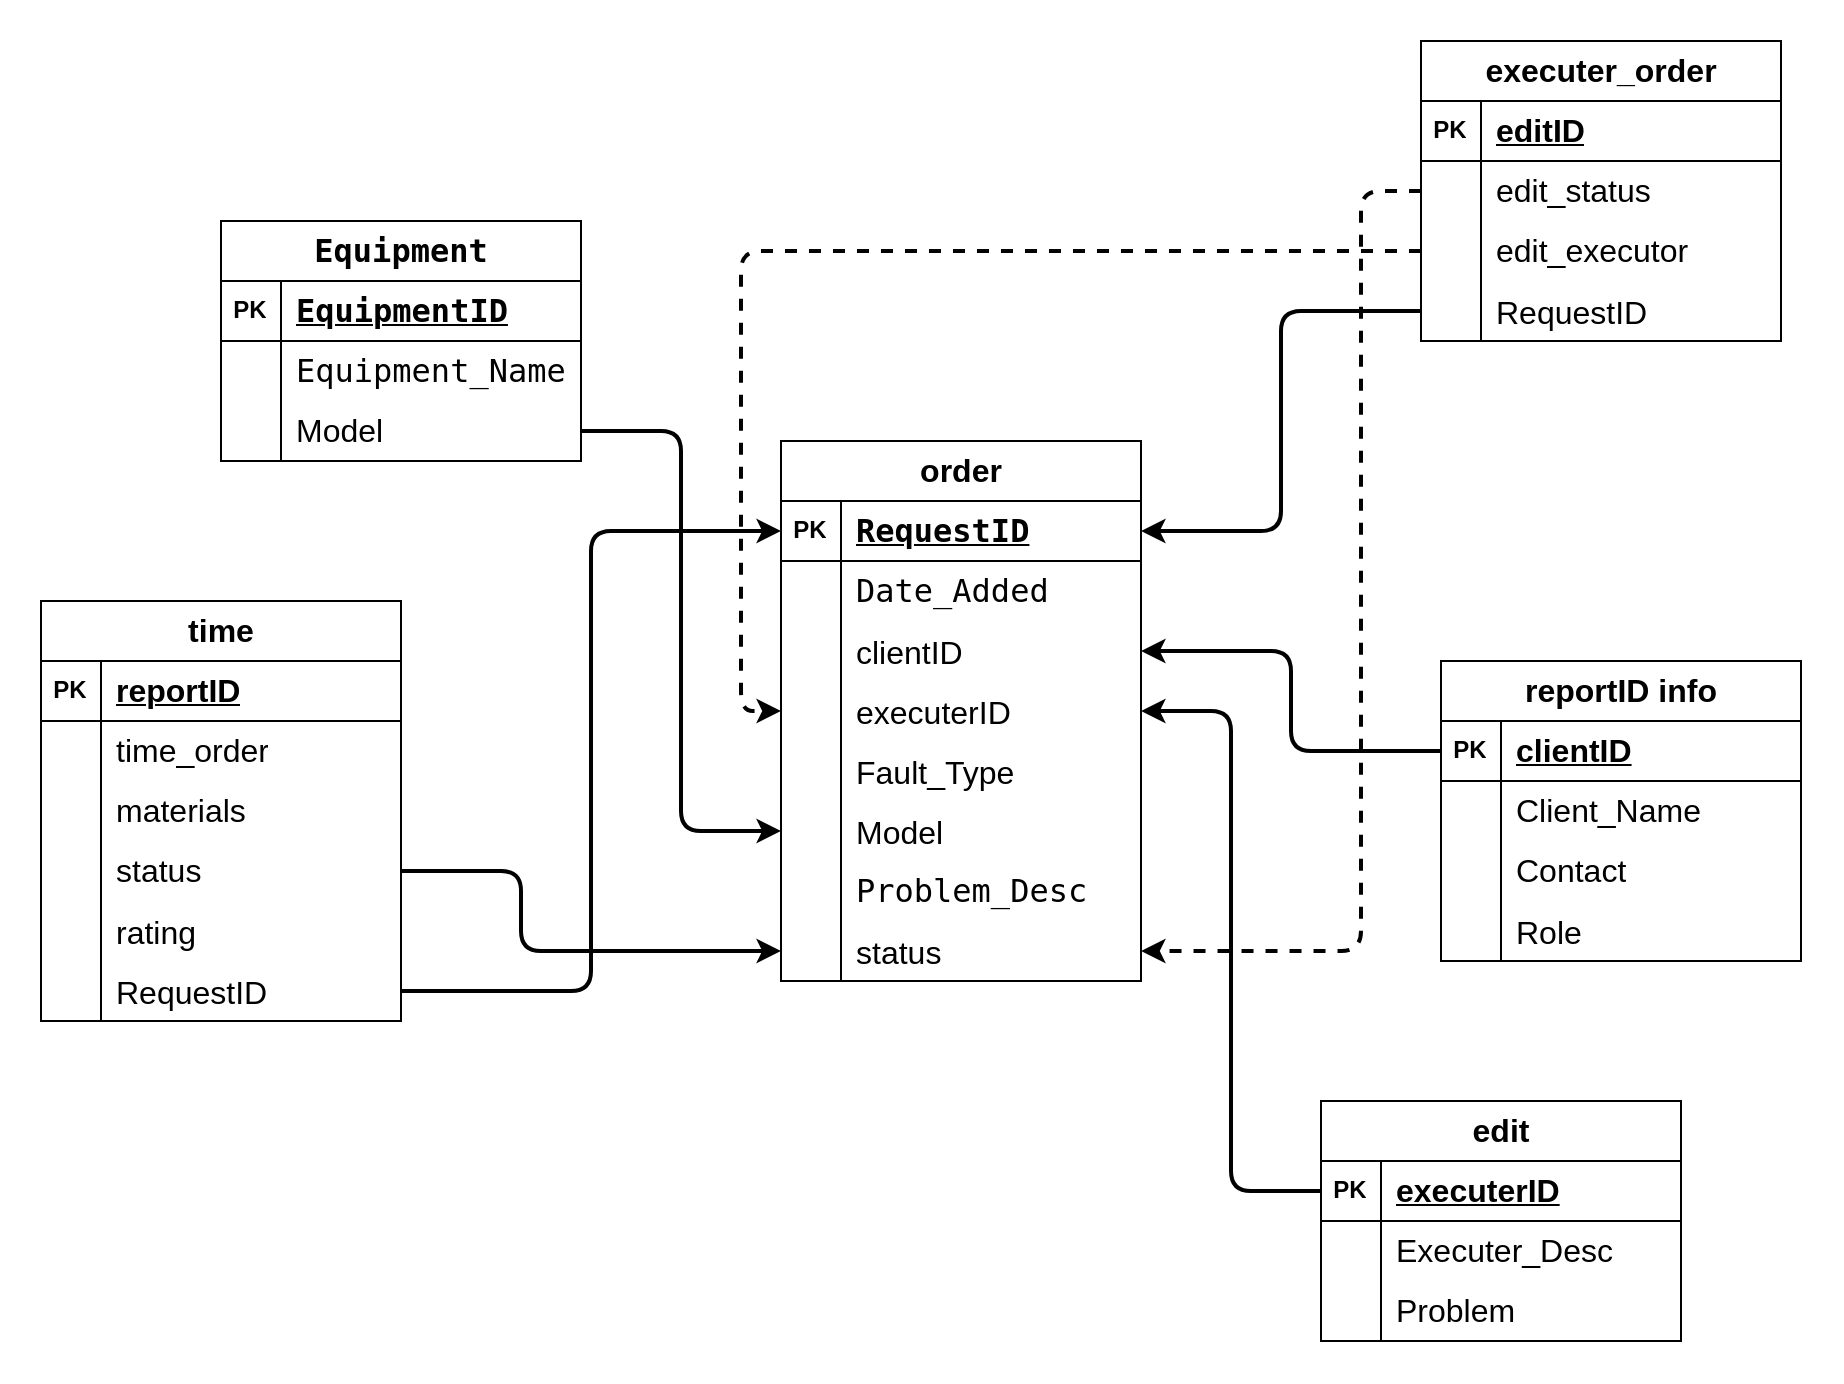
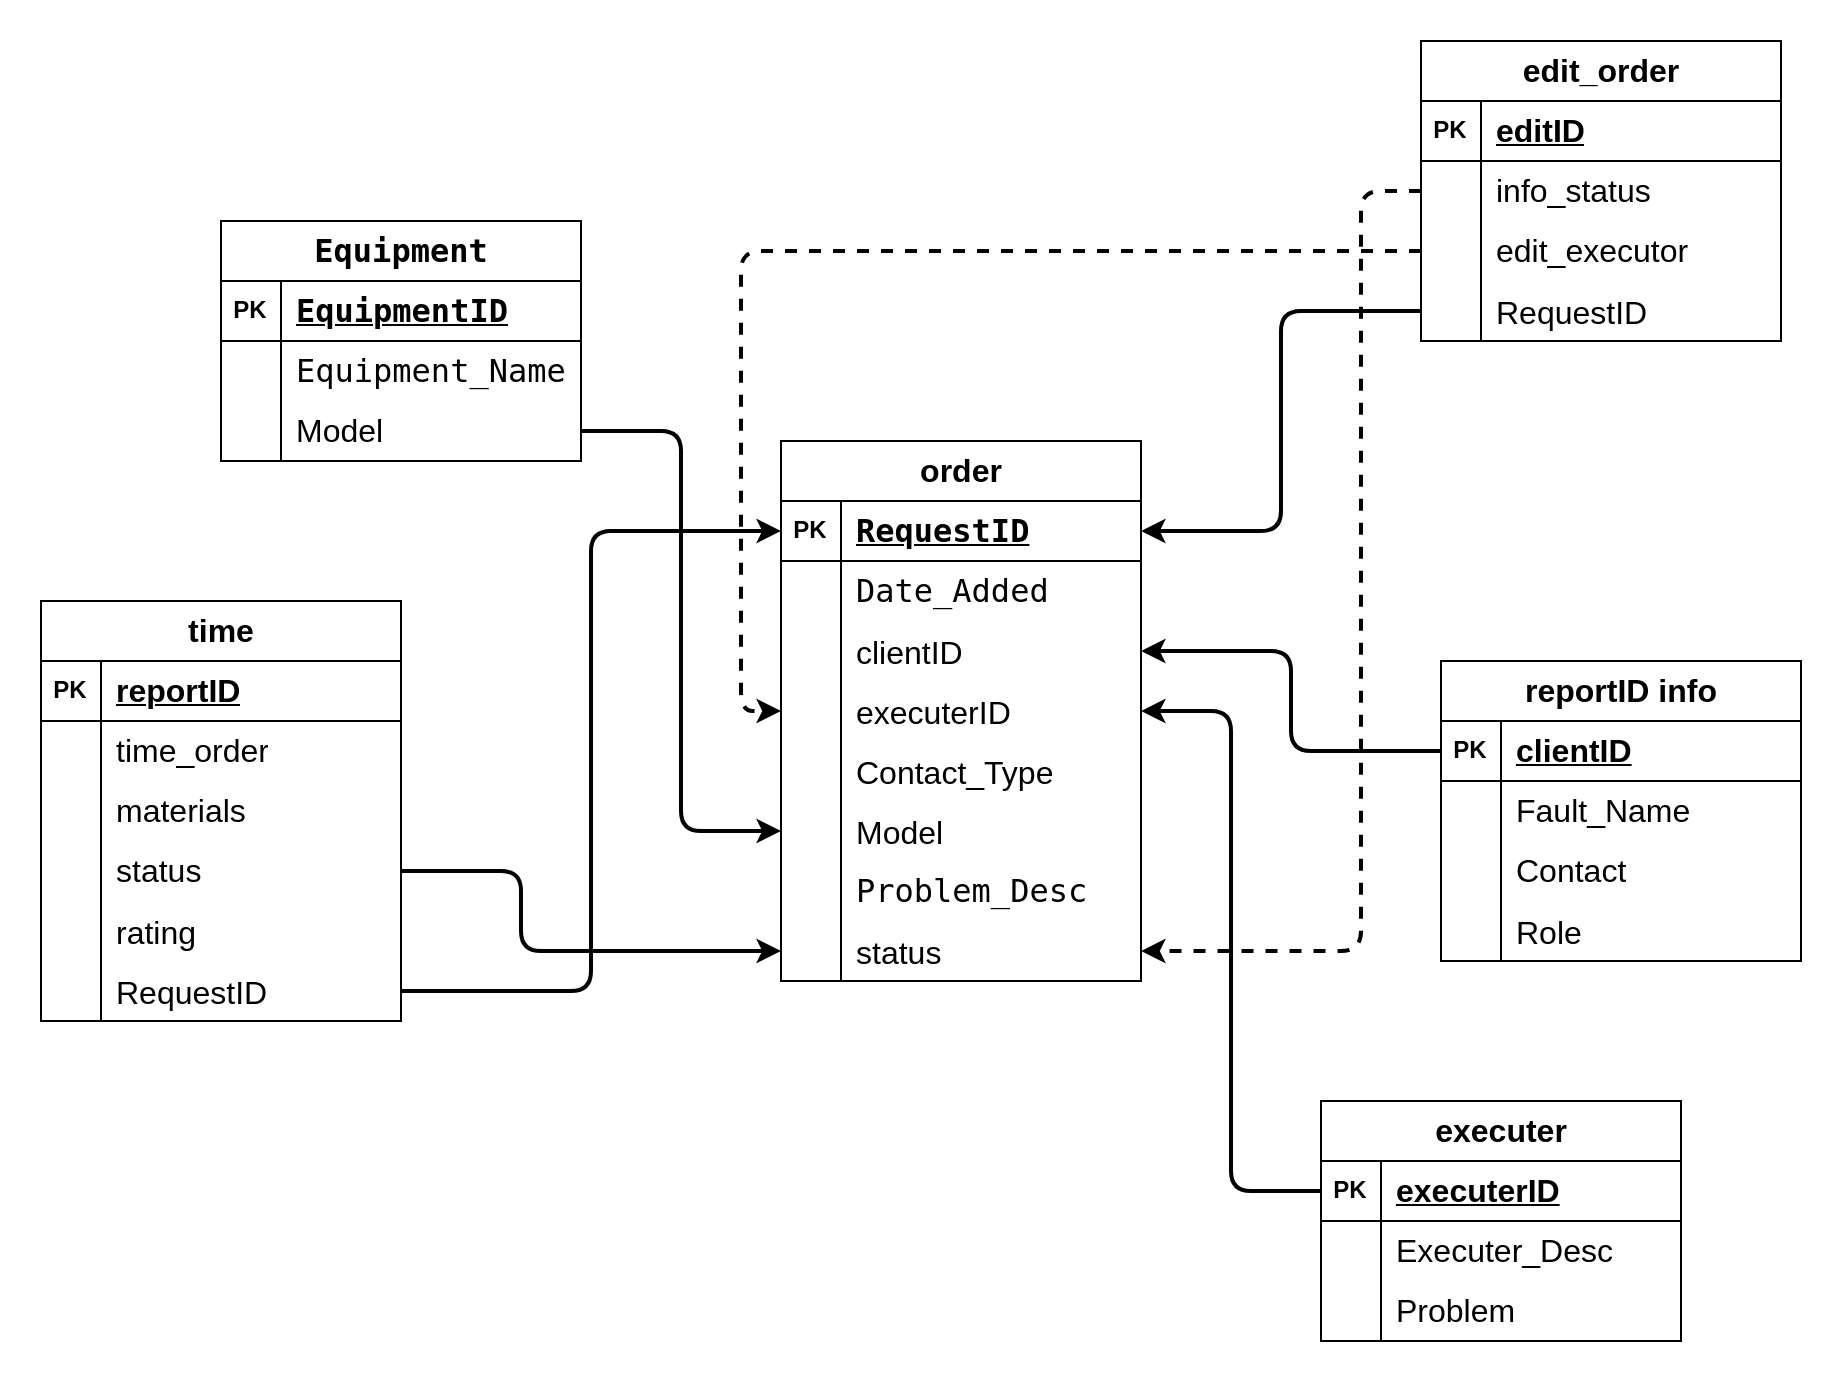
node "executer_order": label "executer_order" -> "edit_order"
node "edit_status": label "edit_status" -> "info_status"
node "Fault_Type": label "Fault_Type" -> "Contact_Type"
node "Client_Name": label "Client_Name" -> "Fault_Name"
node "edit": label "edit" -> "executer"
